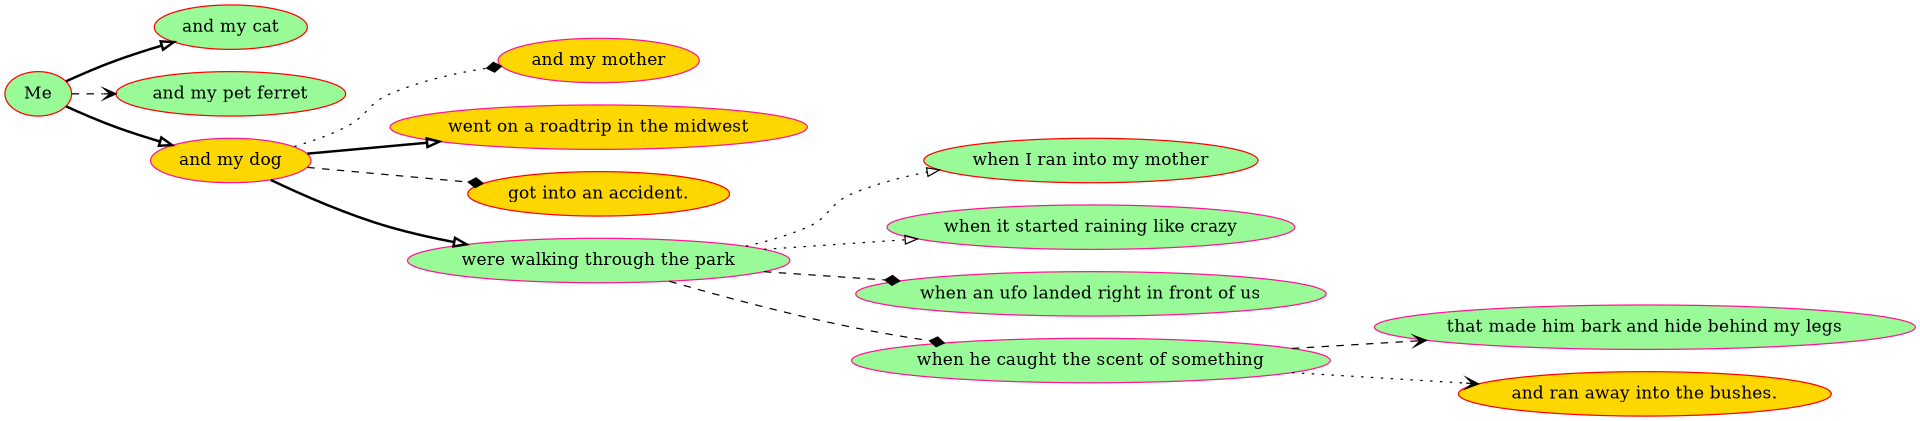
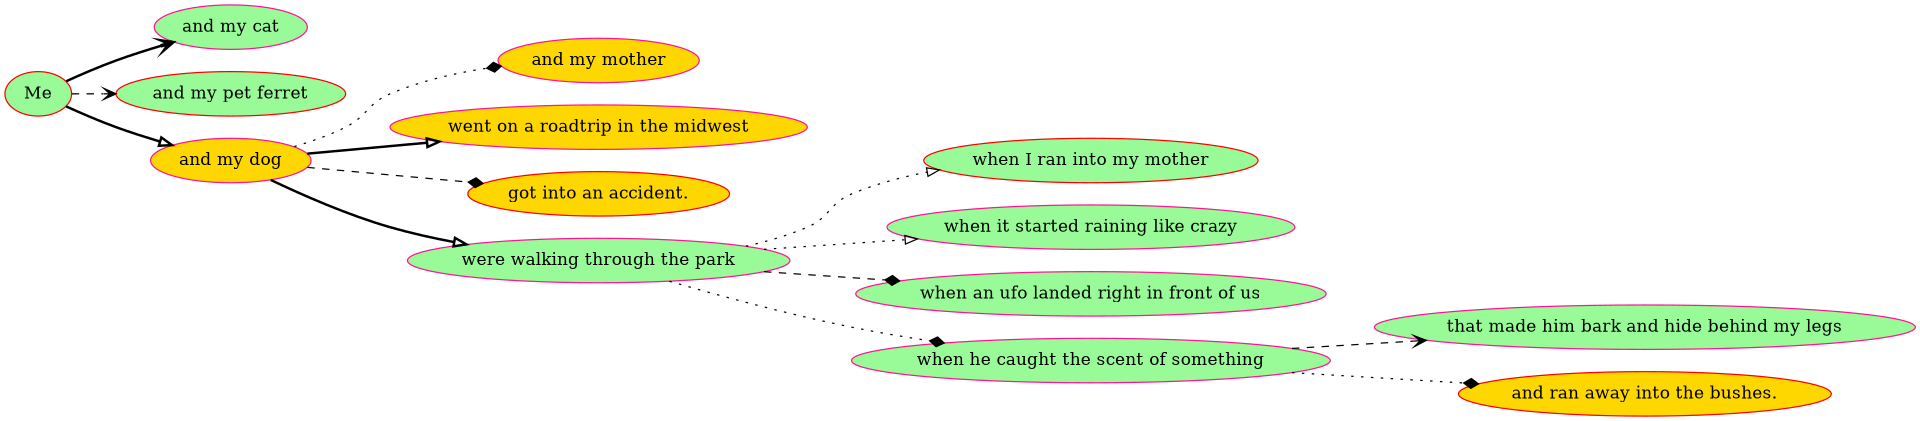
node "and my cat": color red -> deeppink
edge "Me" -> "and my cat": arrowhead onormal -> vee
edge "were walking through the park" -> "when he caught the scent of something": style dashed -> dotted
edge "when he caught the scent of something" -> "and ran away into the bushes.": arrowhead vee -> diamond
